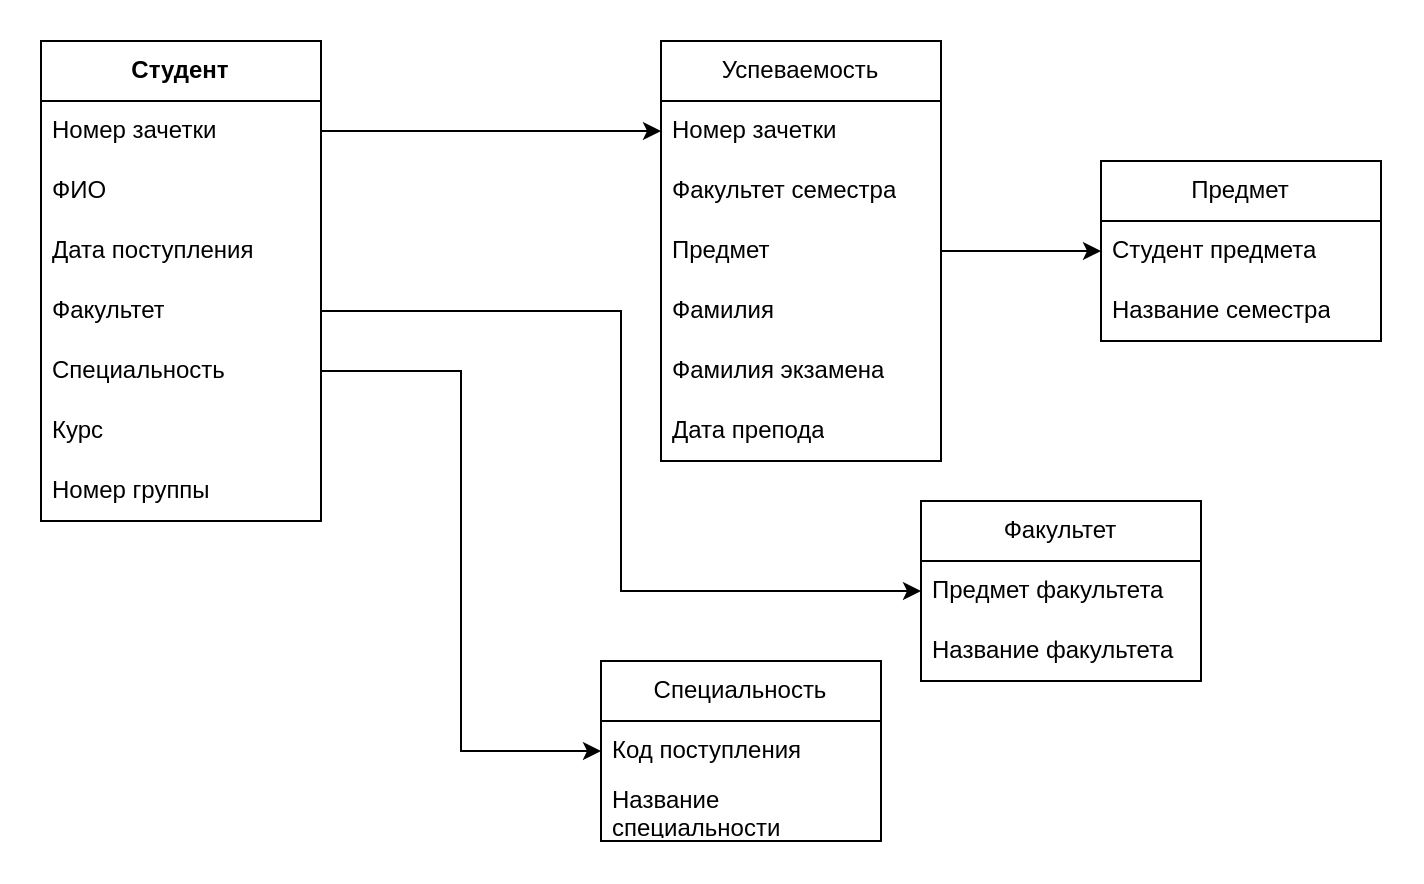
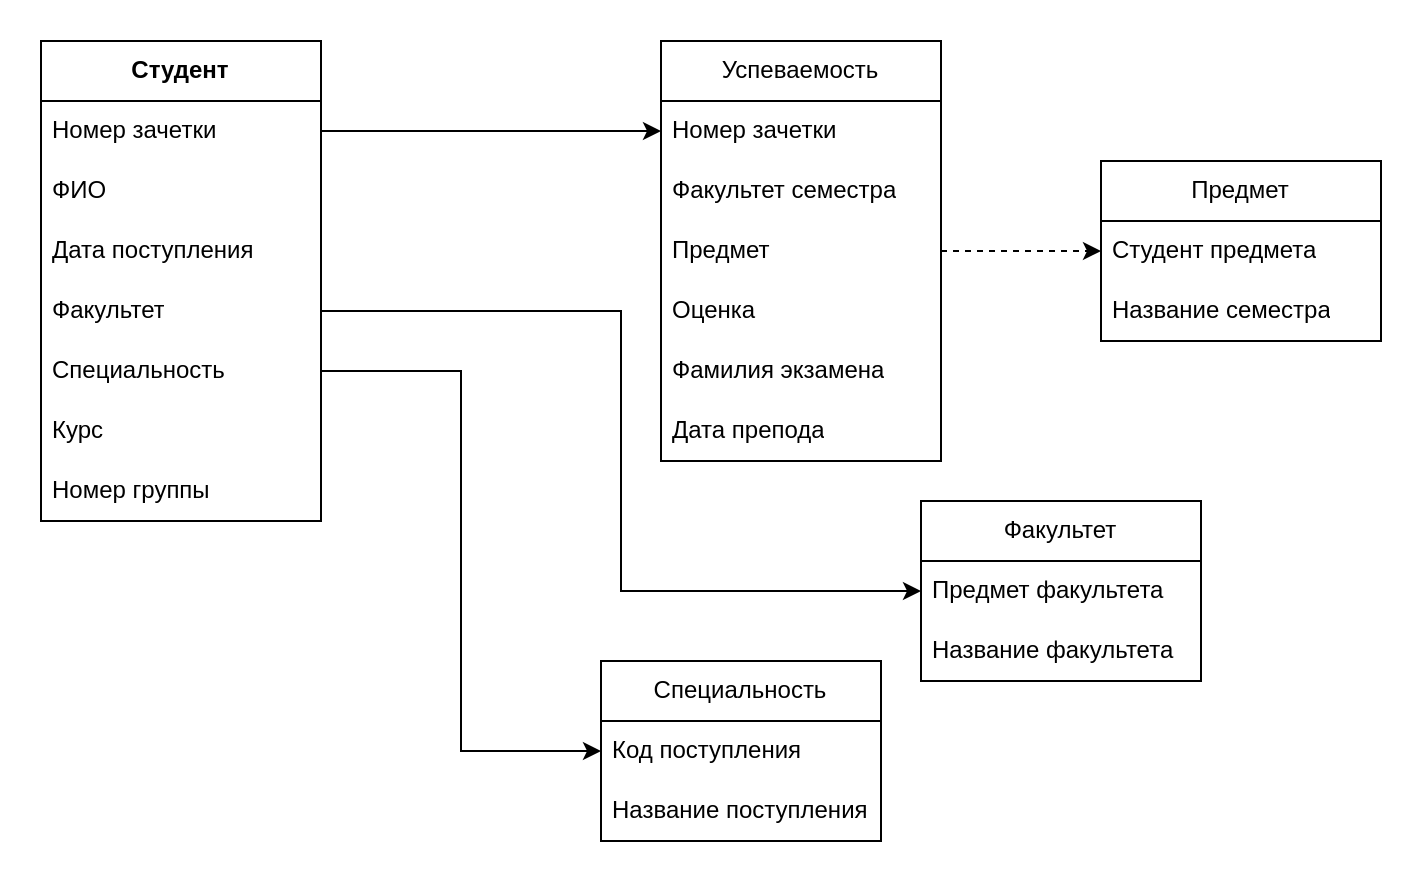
edge "Успеваемость" -> "Студент предмета": style solid -> dashed
node "Фамилия": label "Фамилия" -> "Оценка"
node "Название специальности": label "Название специальности" -> "Название поступления"
